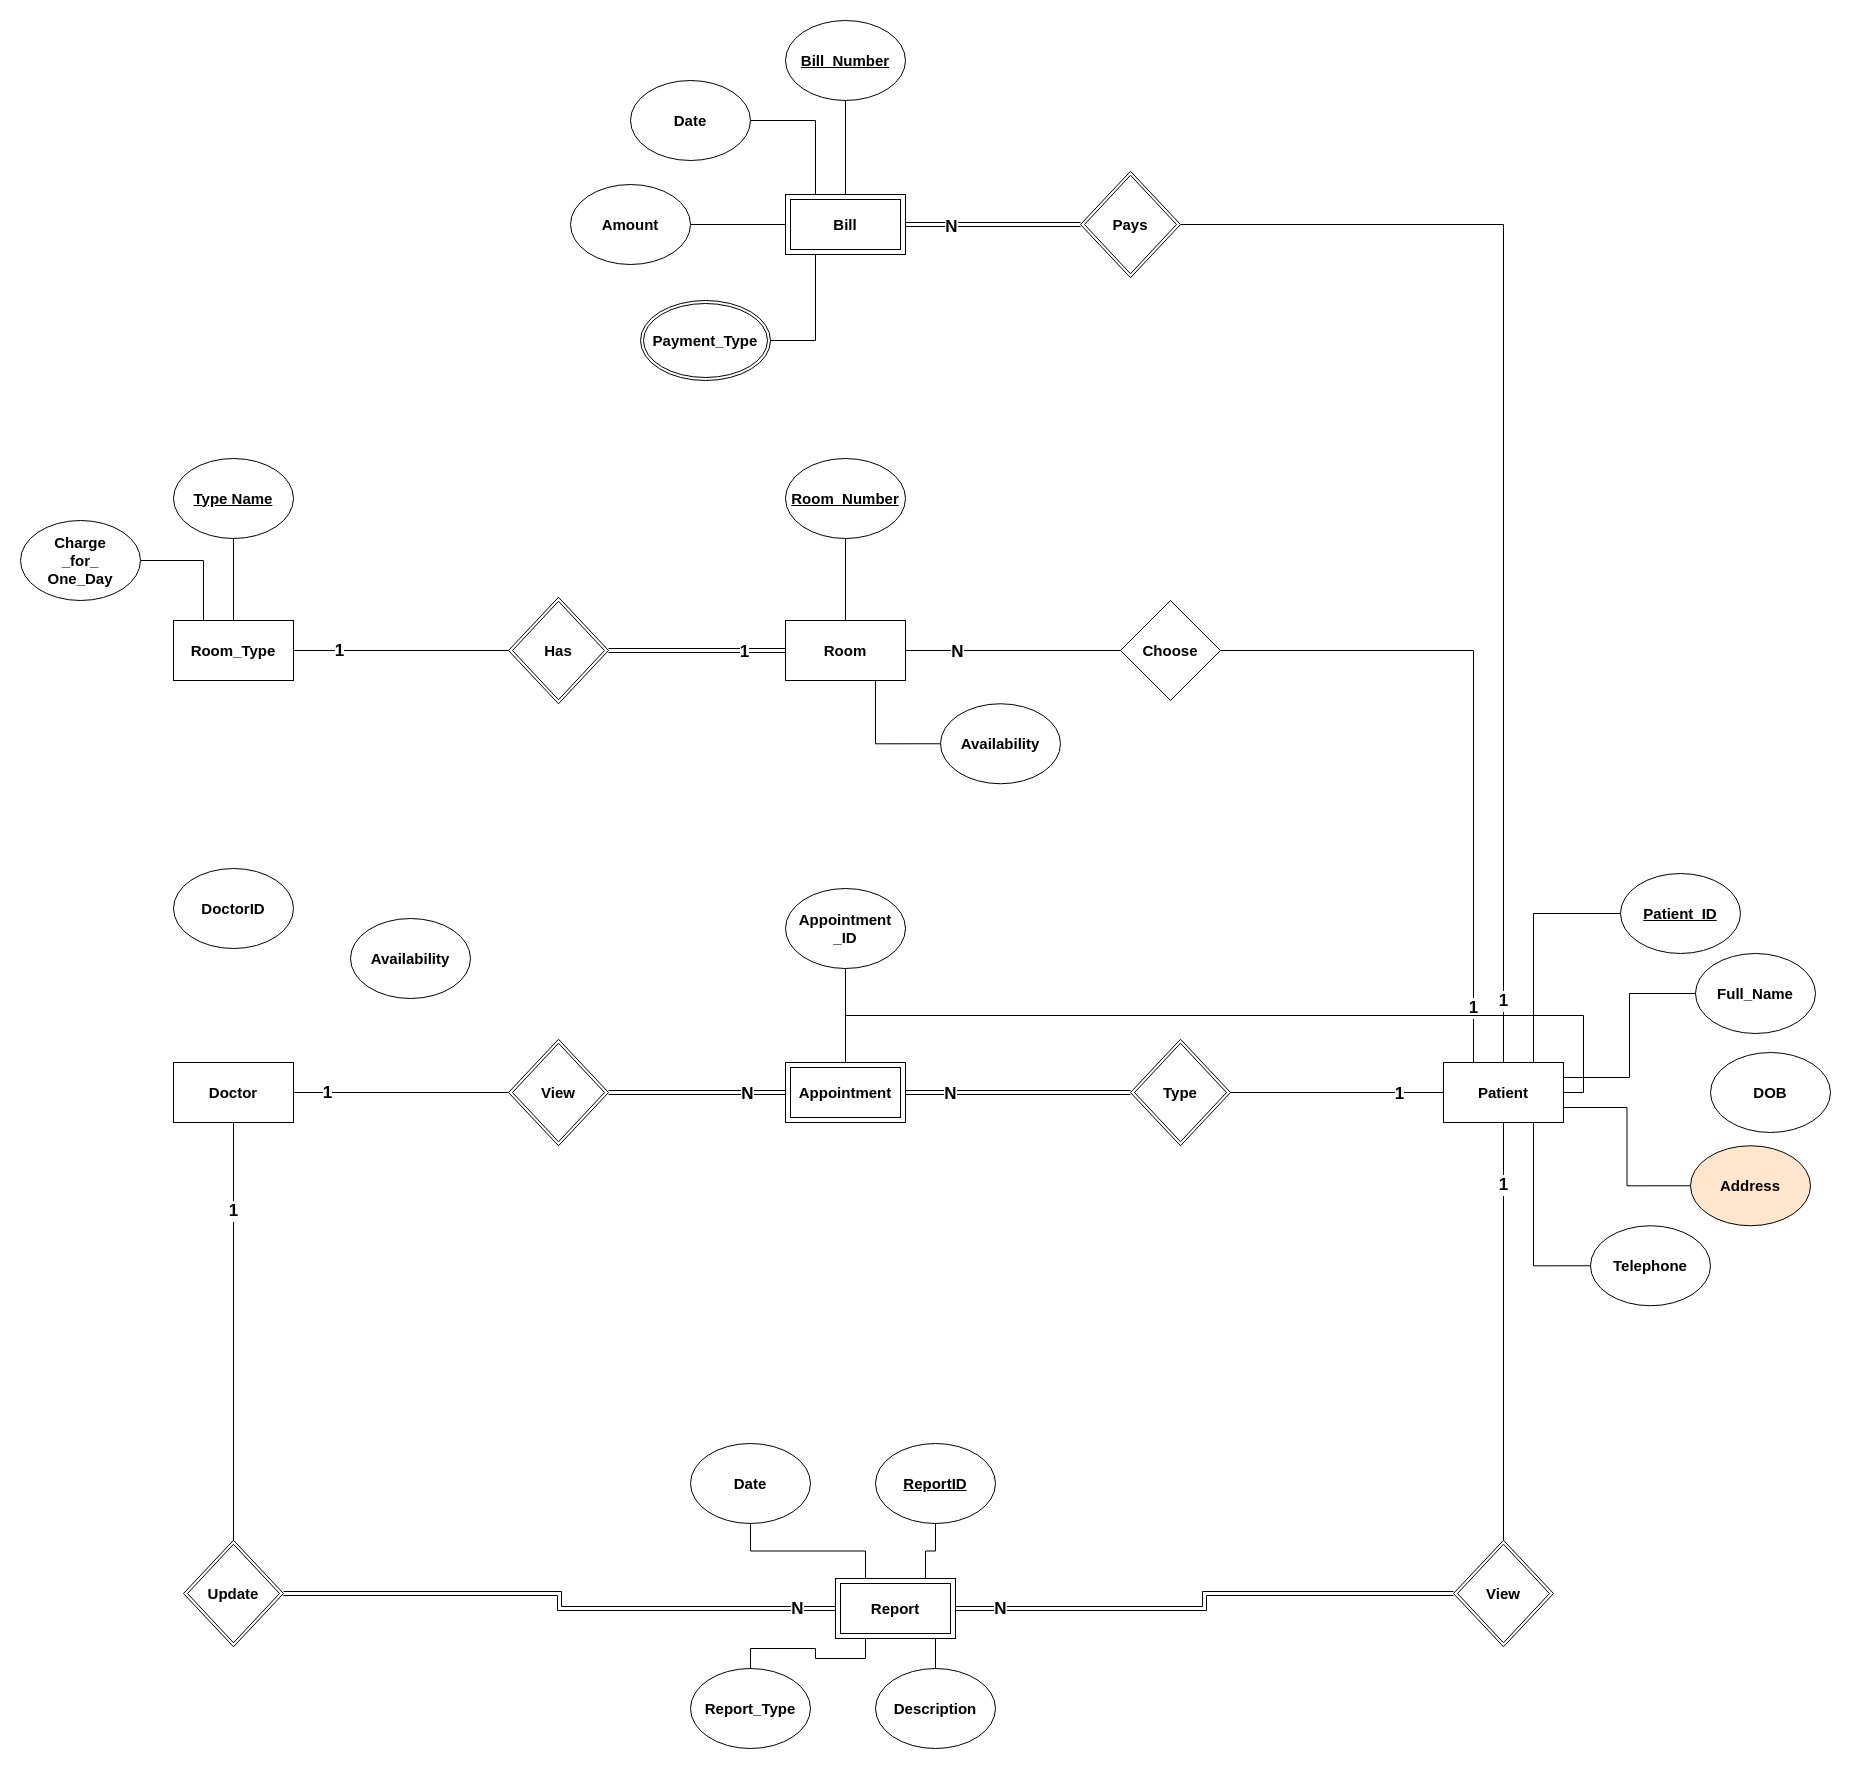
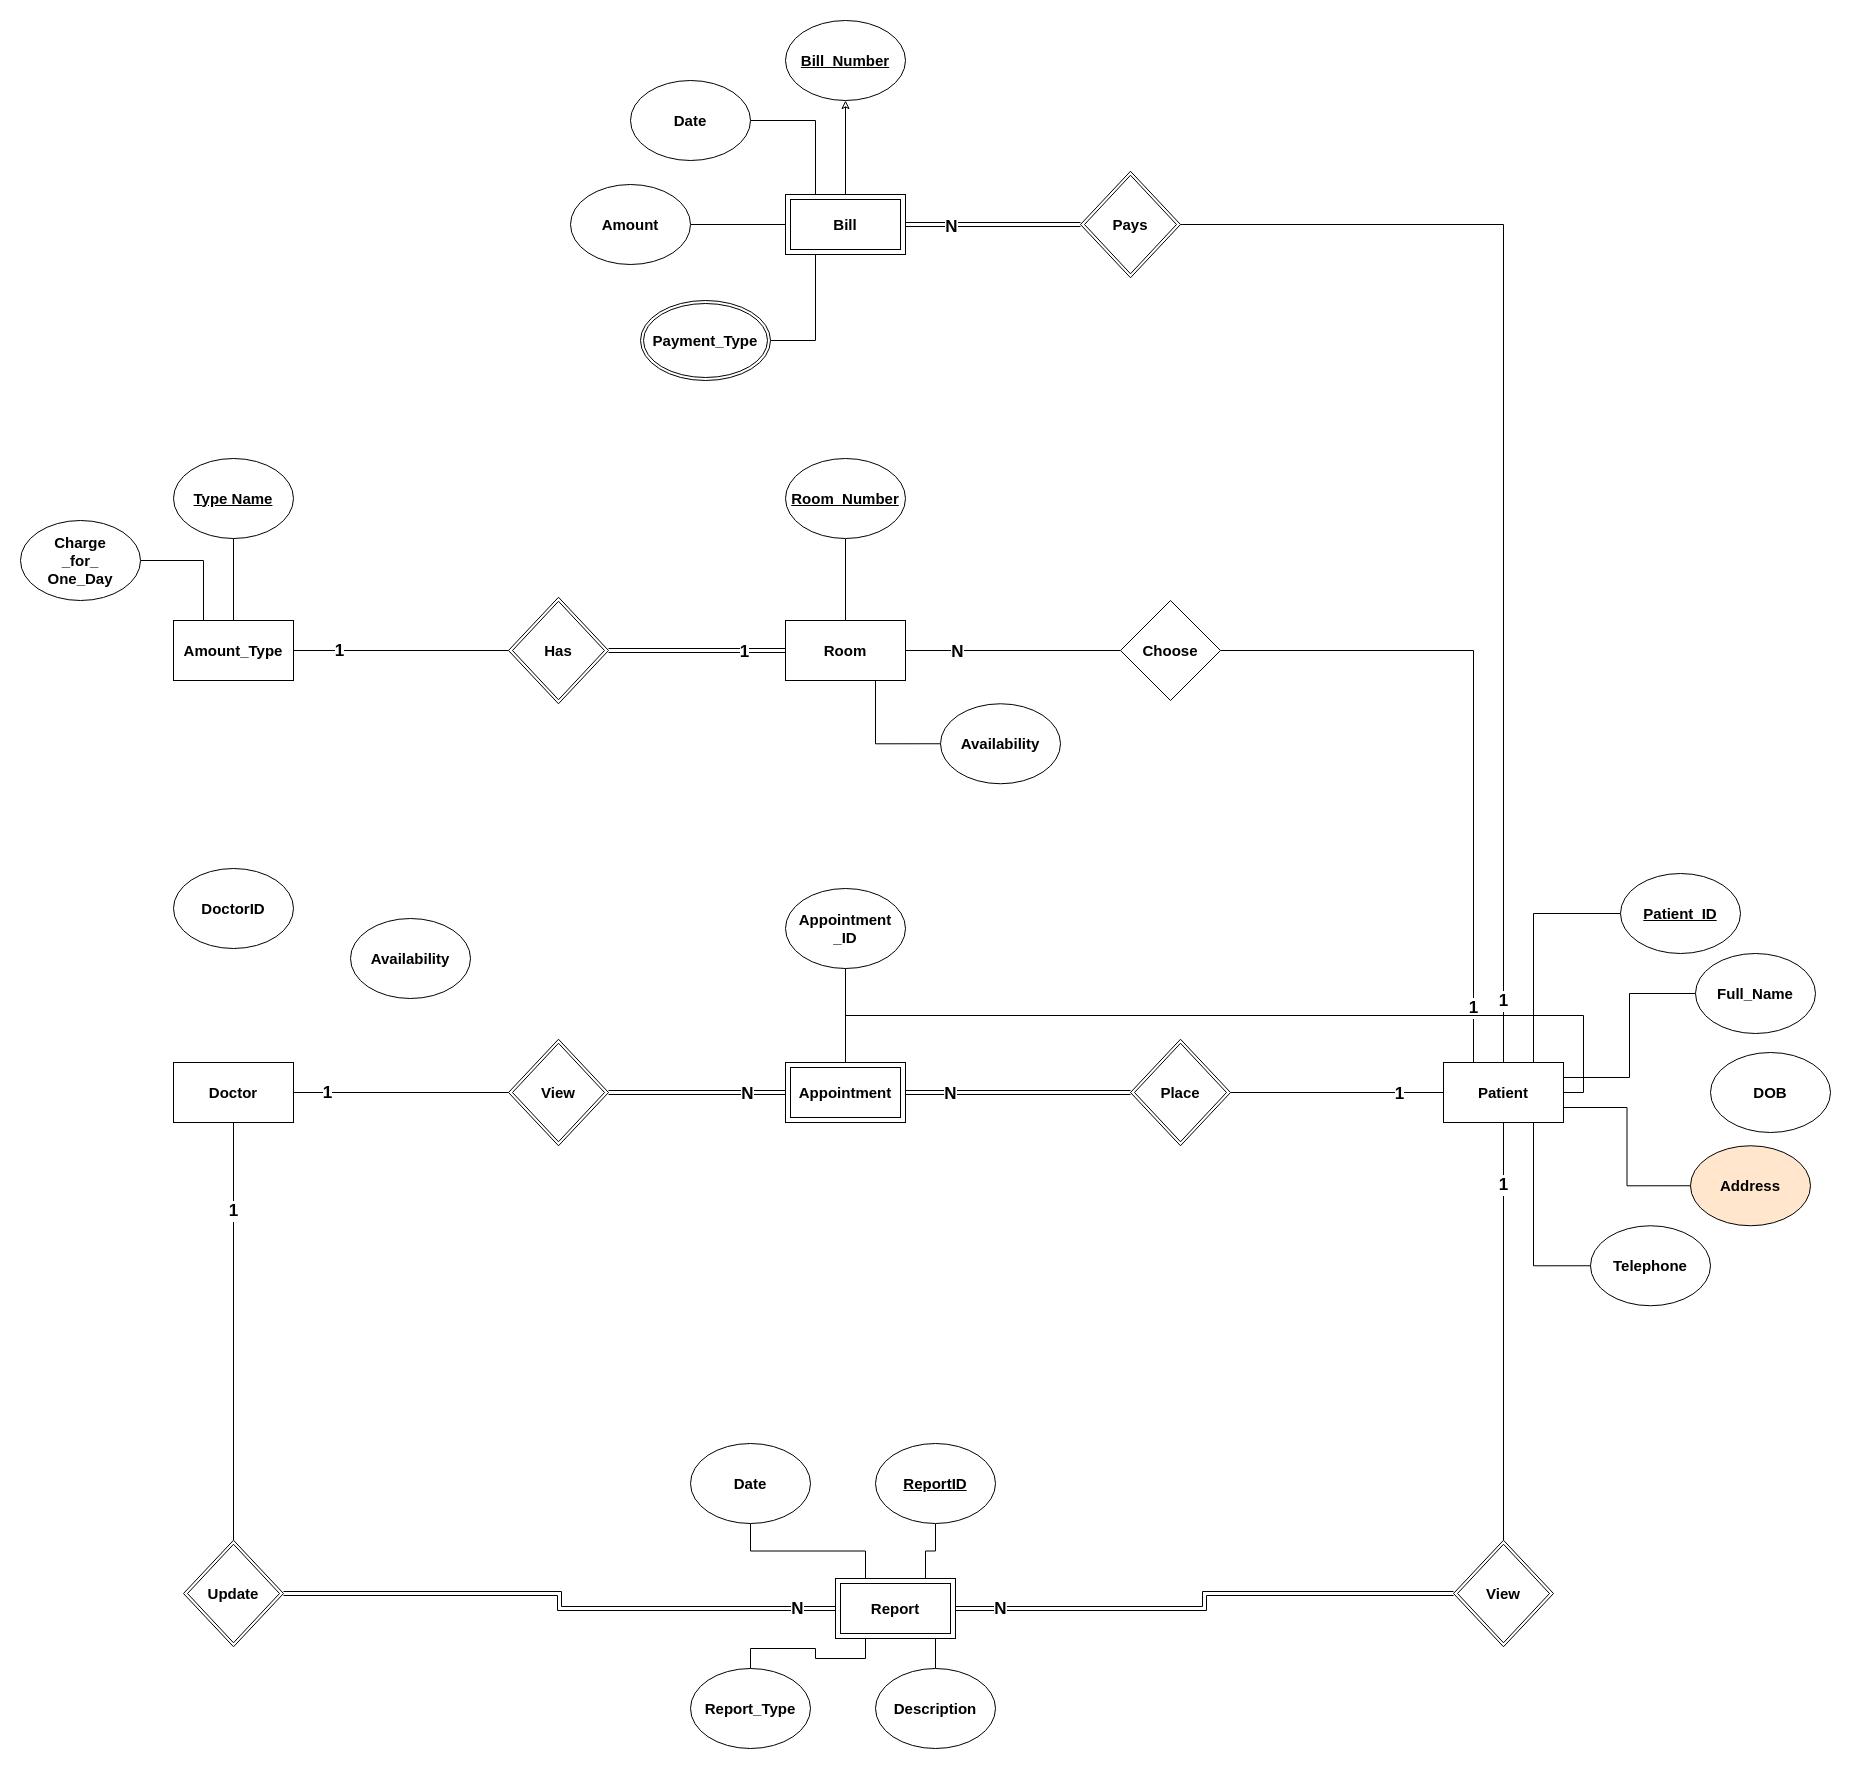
edge "Bill_Number" -- "Bill": arrowhead none -> classic
node "Room_Type": label "Room_Type" -> "Amount_Type"
node "Type": label "Type" -> "Place"
